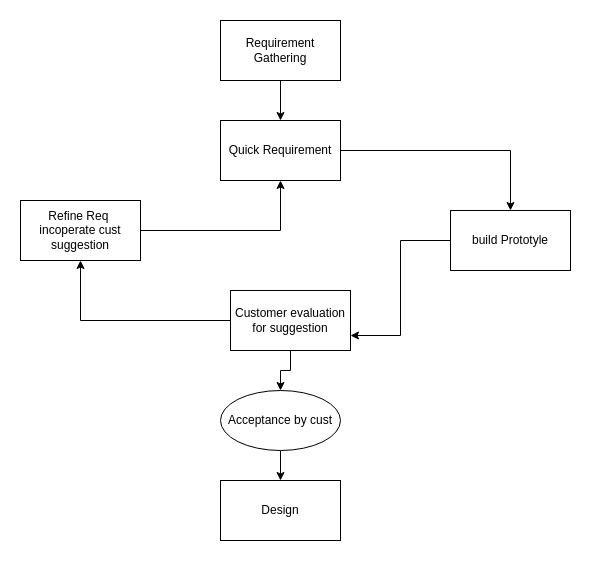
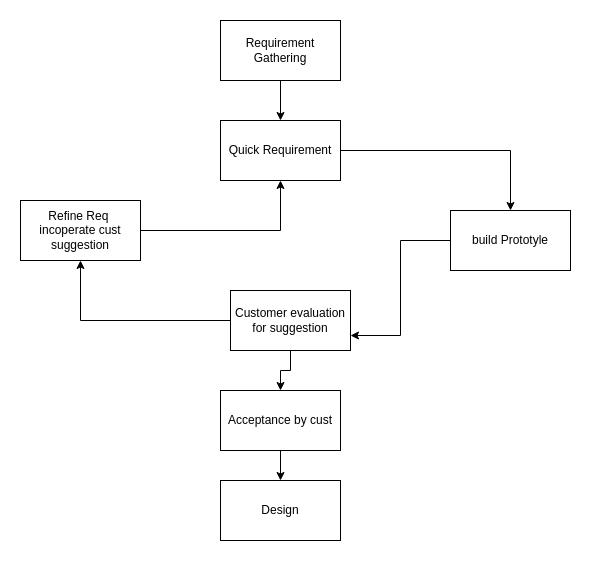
node "Acceptance by cust": shape ellipse -> rectangle
